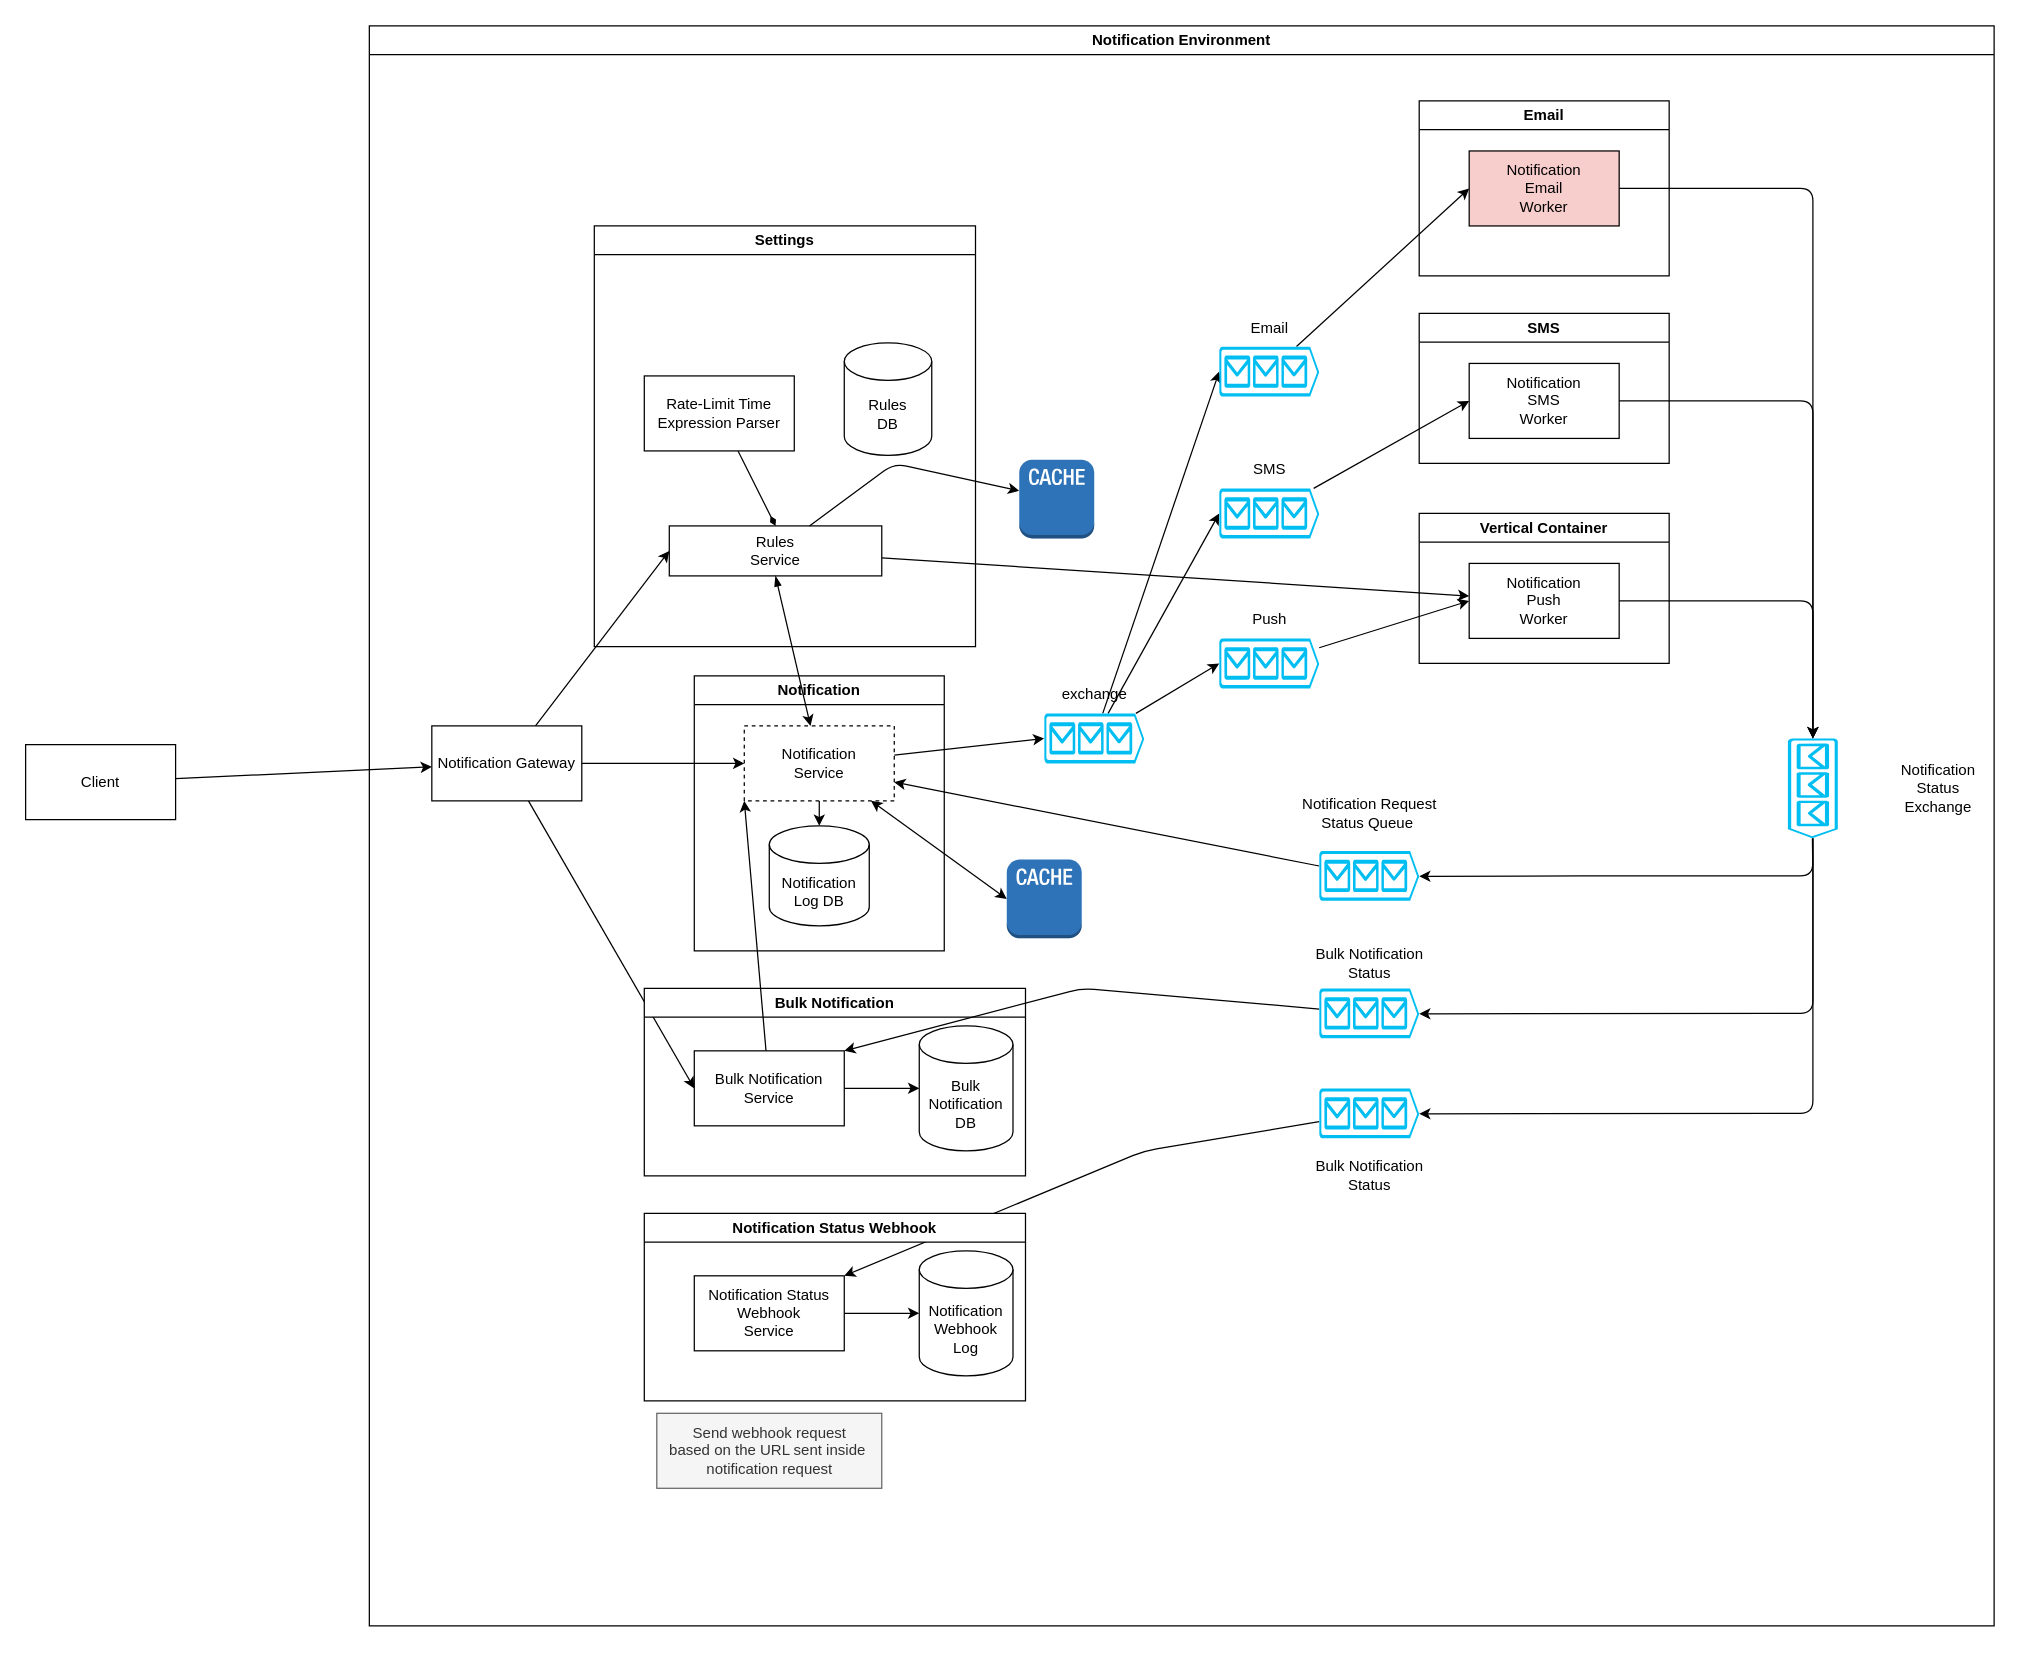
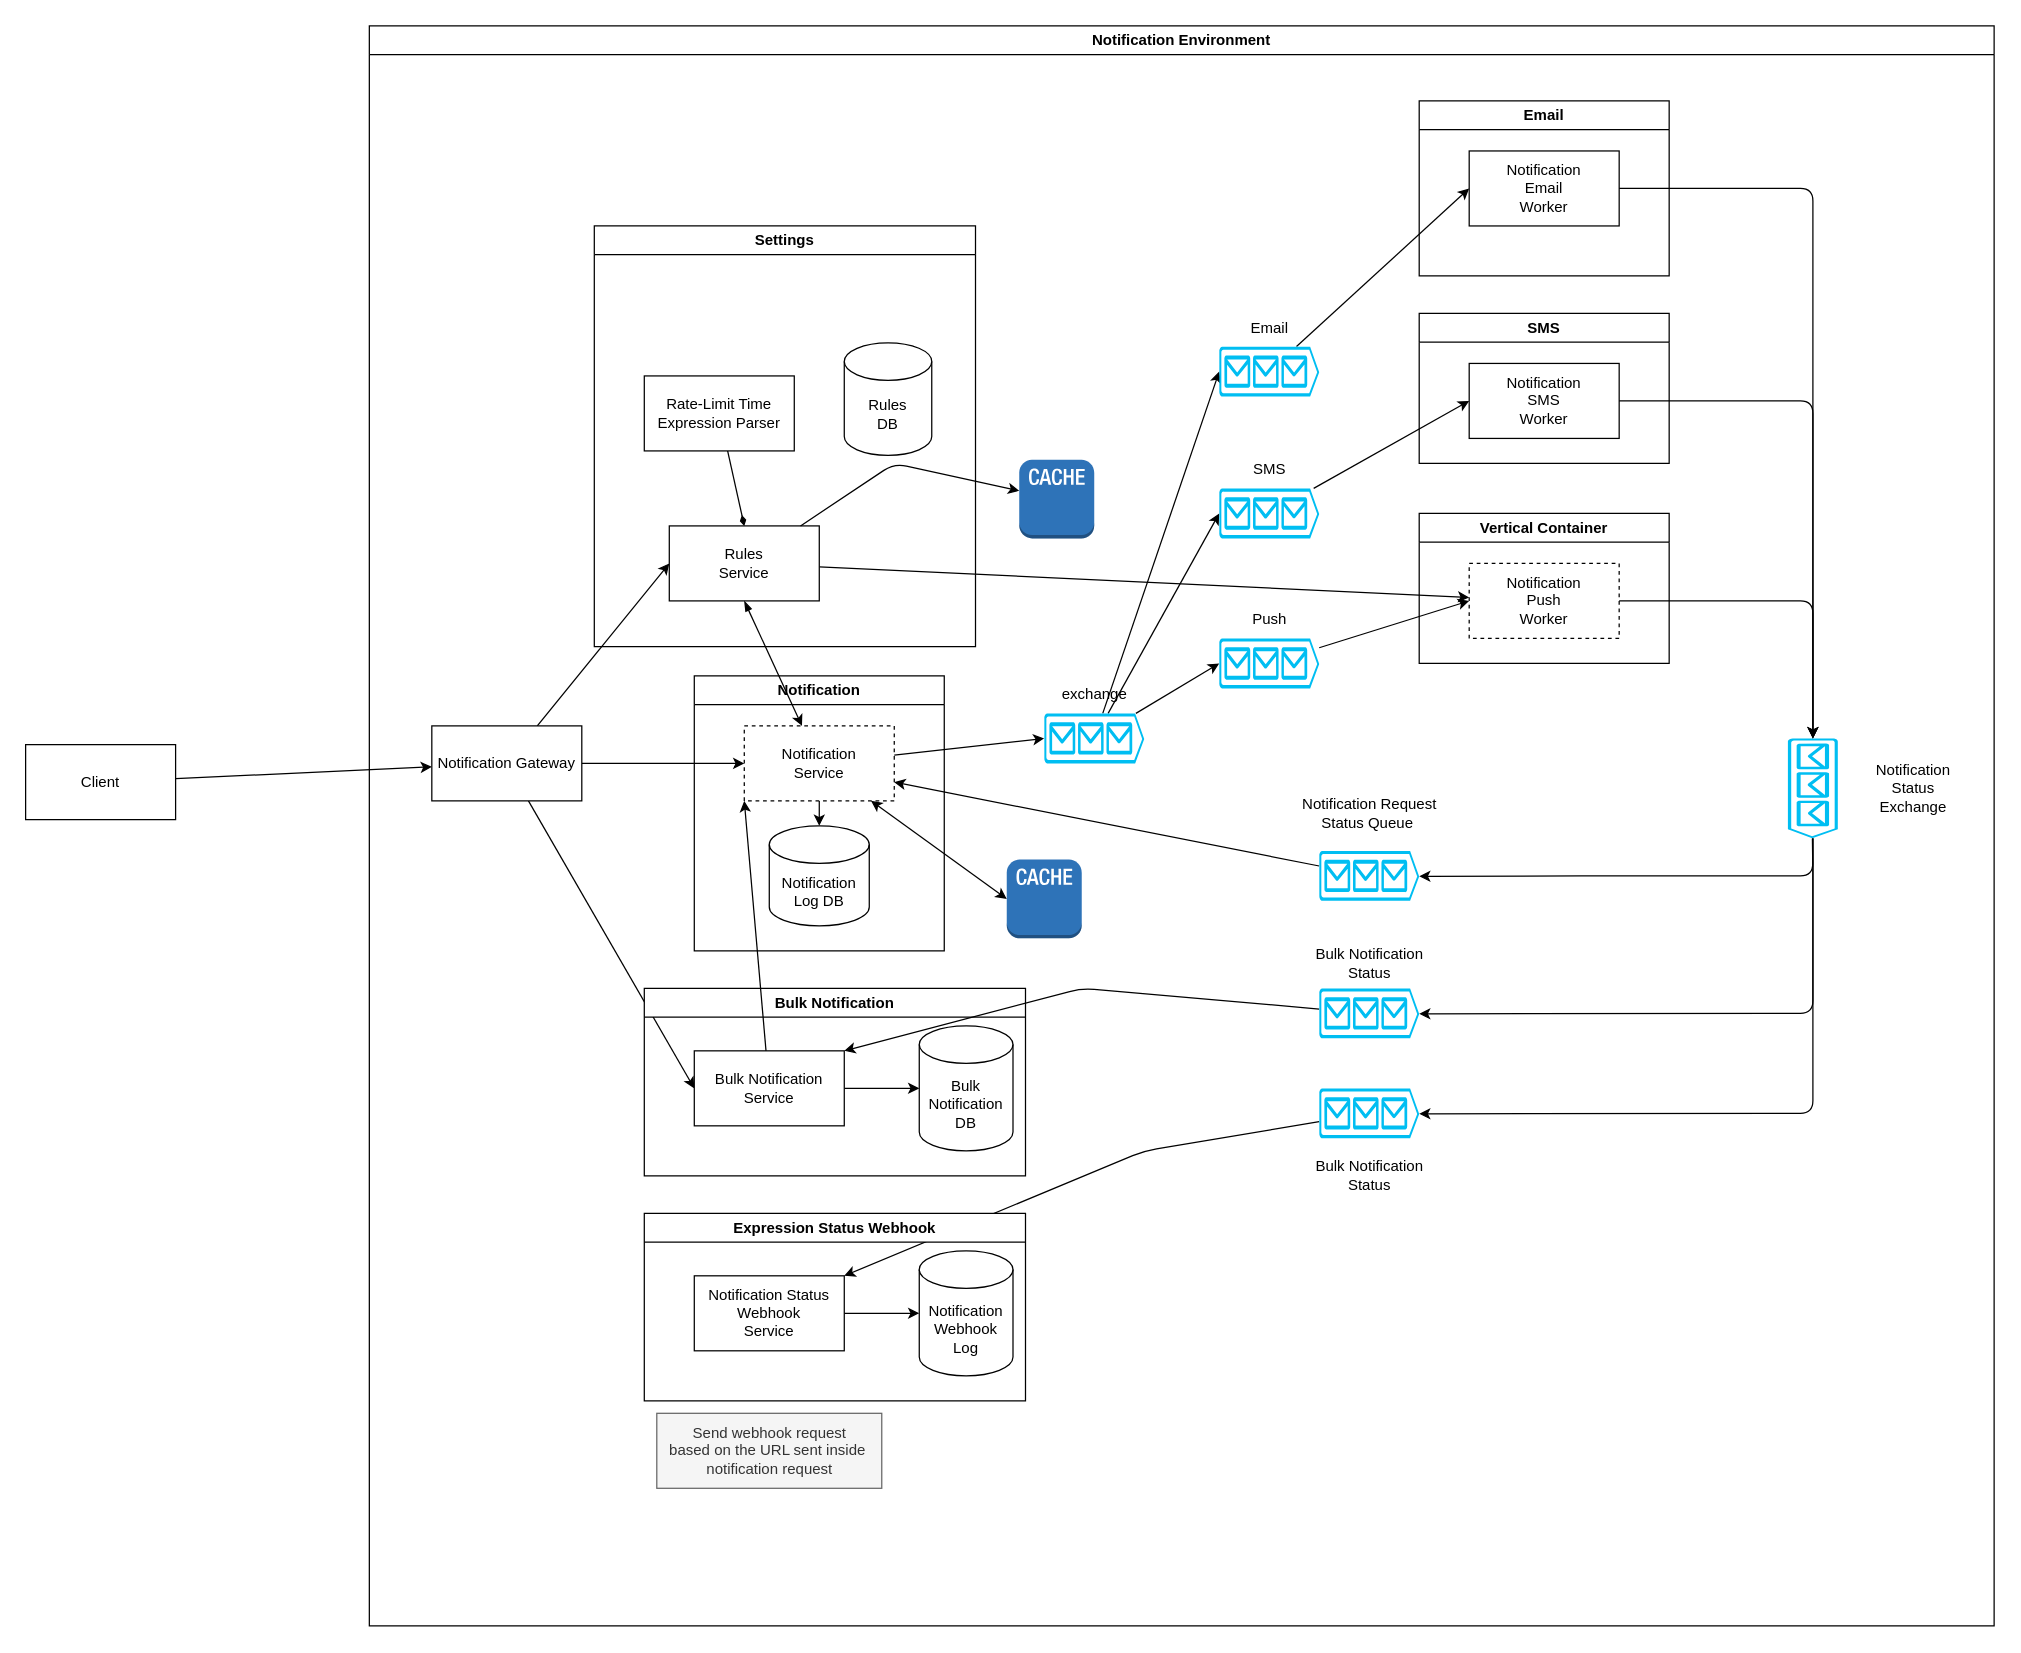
node "Notification Email Worker": fillcolor #f8cecc -> #ffffff
node "Rules Service": size 213x50 -> 150x75
node "Notification Push Worker": style solid -> dashed
node "Notification Status Exchange": moved (1938, 788) -> (1913, 788)
node "Notification Status Webhook": label "Notification Status Webhook" -> "Expression Status Webhook"
